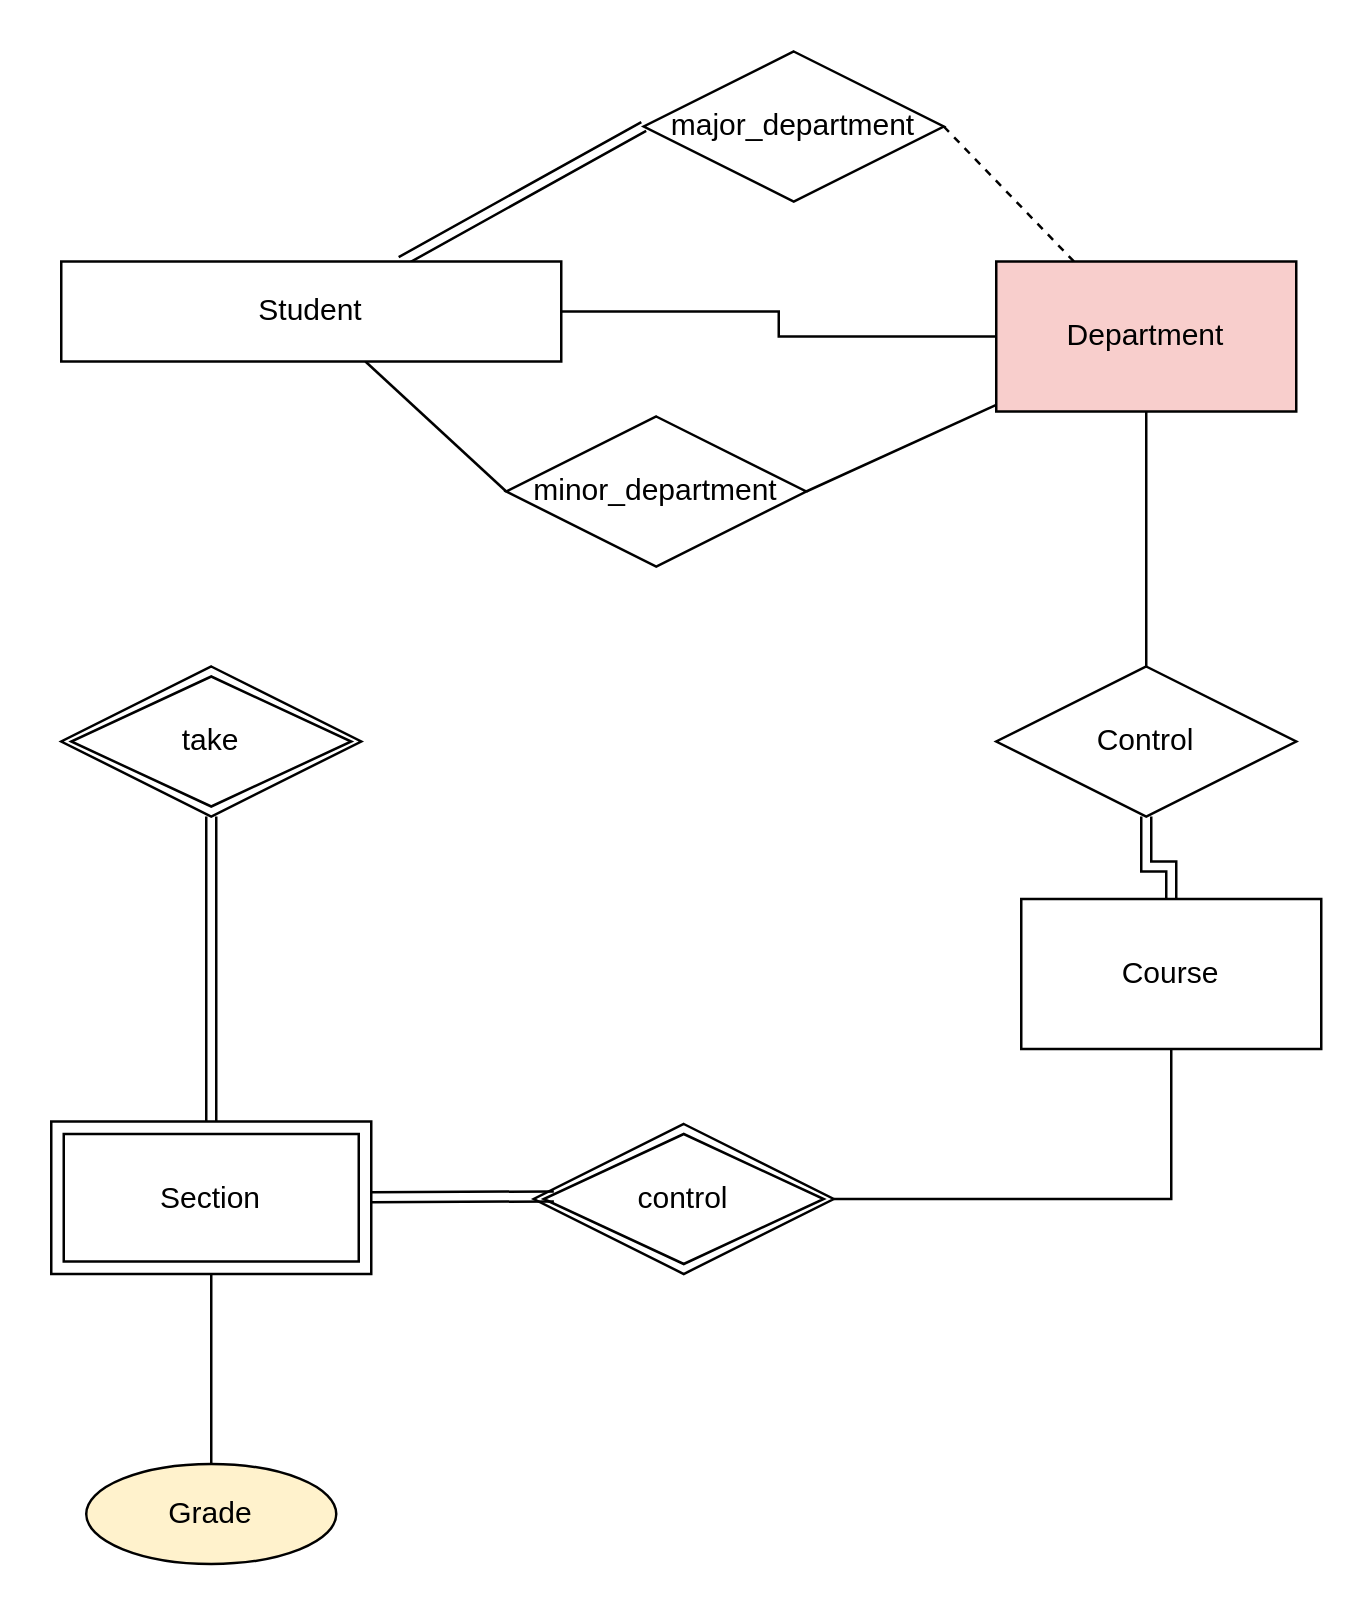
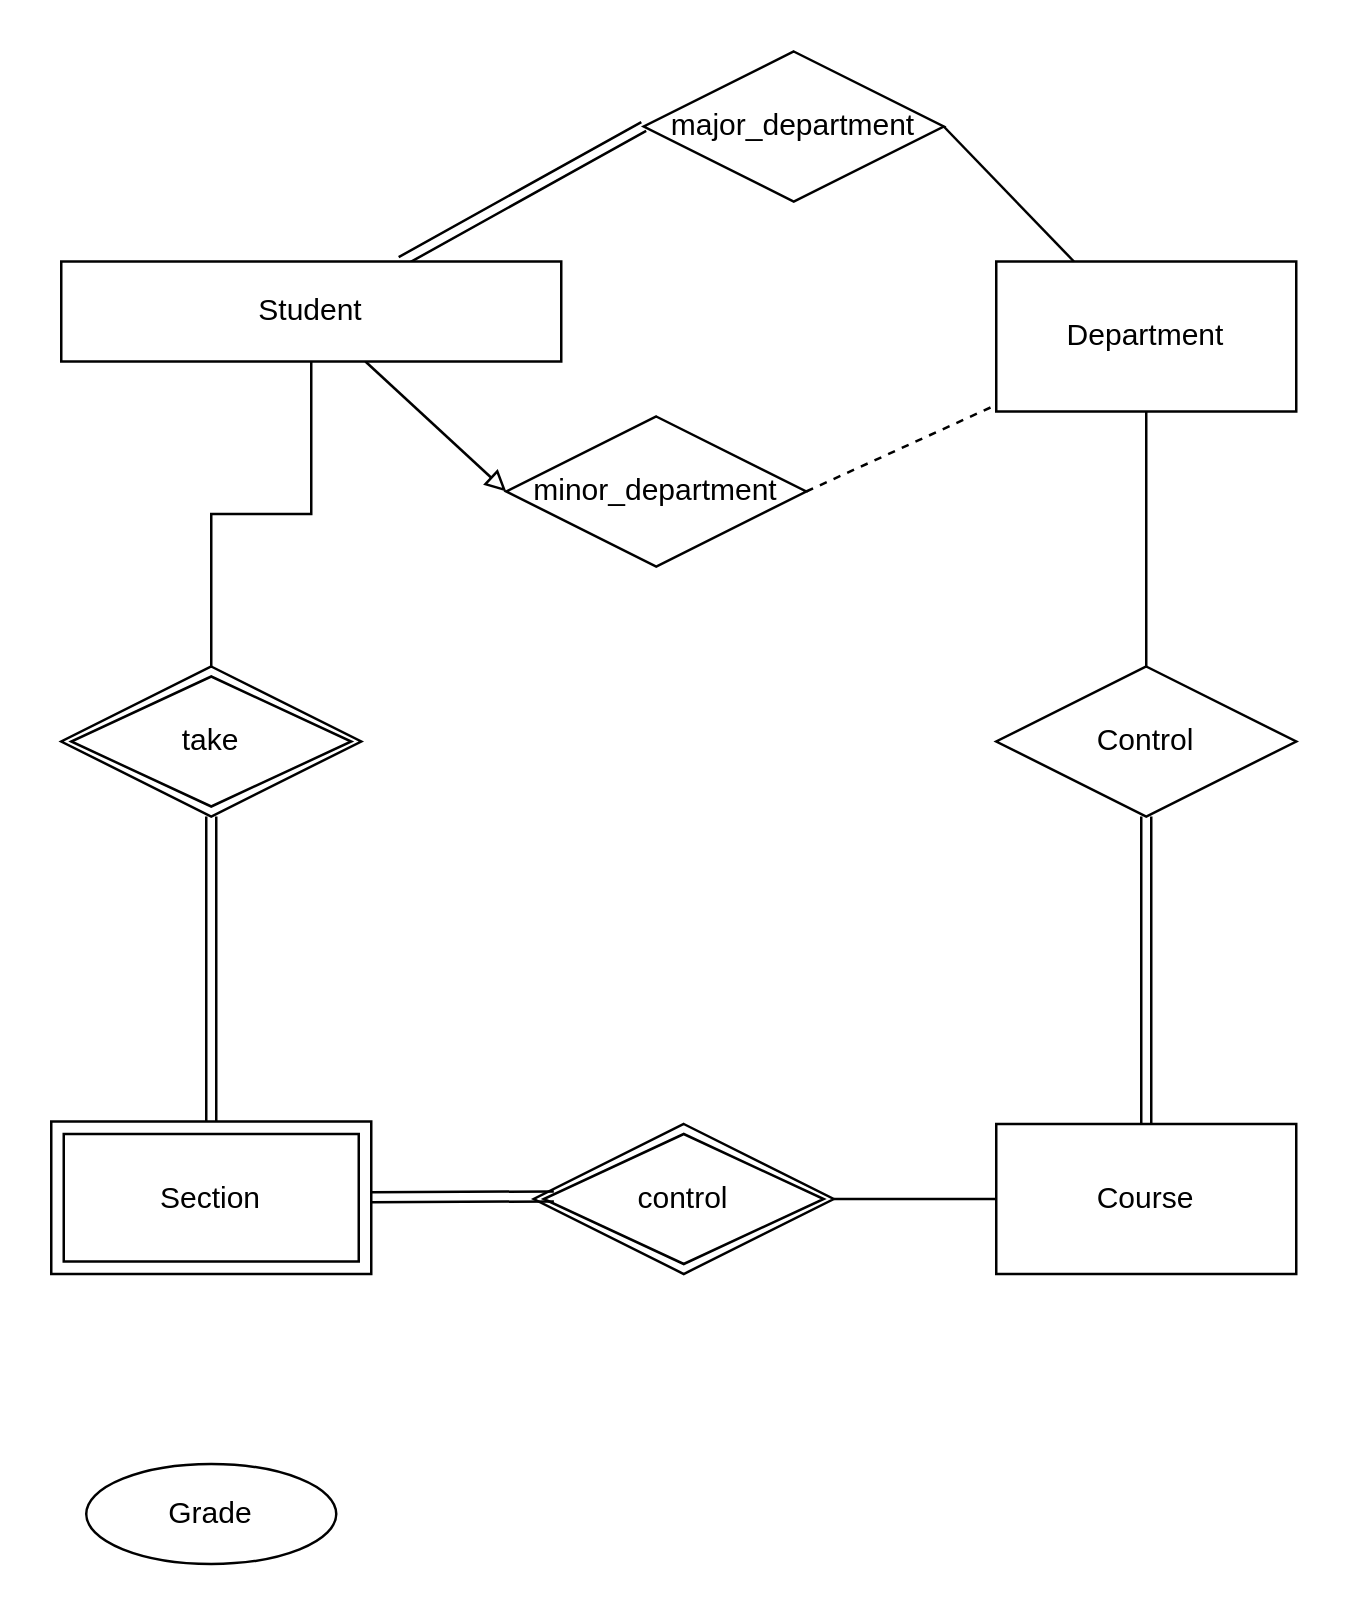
edge "major_department" -- "Department": style dashed -> solid
edge "Student" -- "Department": now "Student" -- "take"
node "Department": fillcolor #f8cecc -> #ffffff
edge "Department" -- "minor_department": style solid -> dashed
edge "Student" -- "minor_department": arrowhead none -> block
node "Course": moved (1171, 974) -> (1146, 1199)
edge "Section" -- "Grade": removed
node "Grade": fillcolor #fff2cc -> #ffffff
